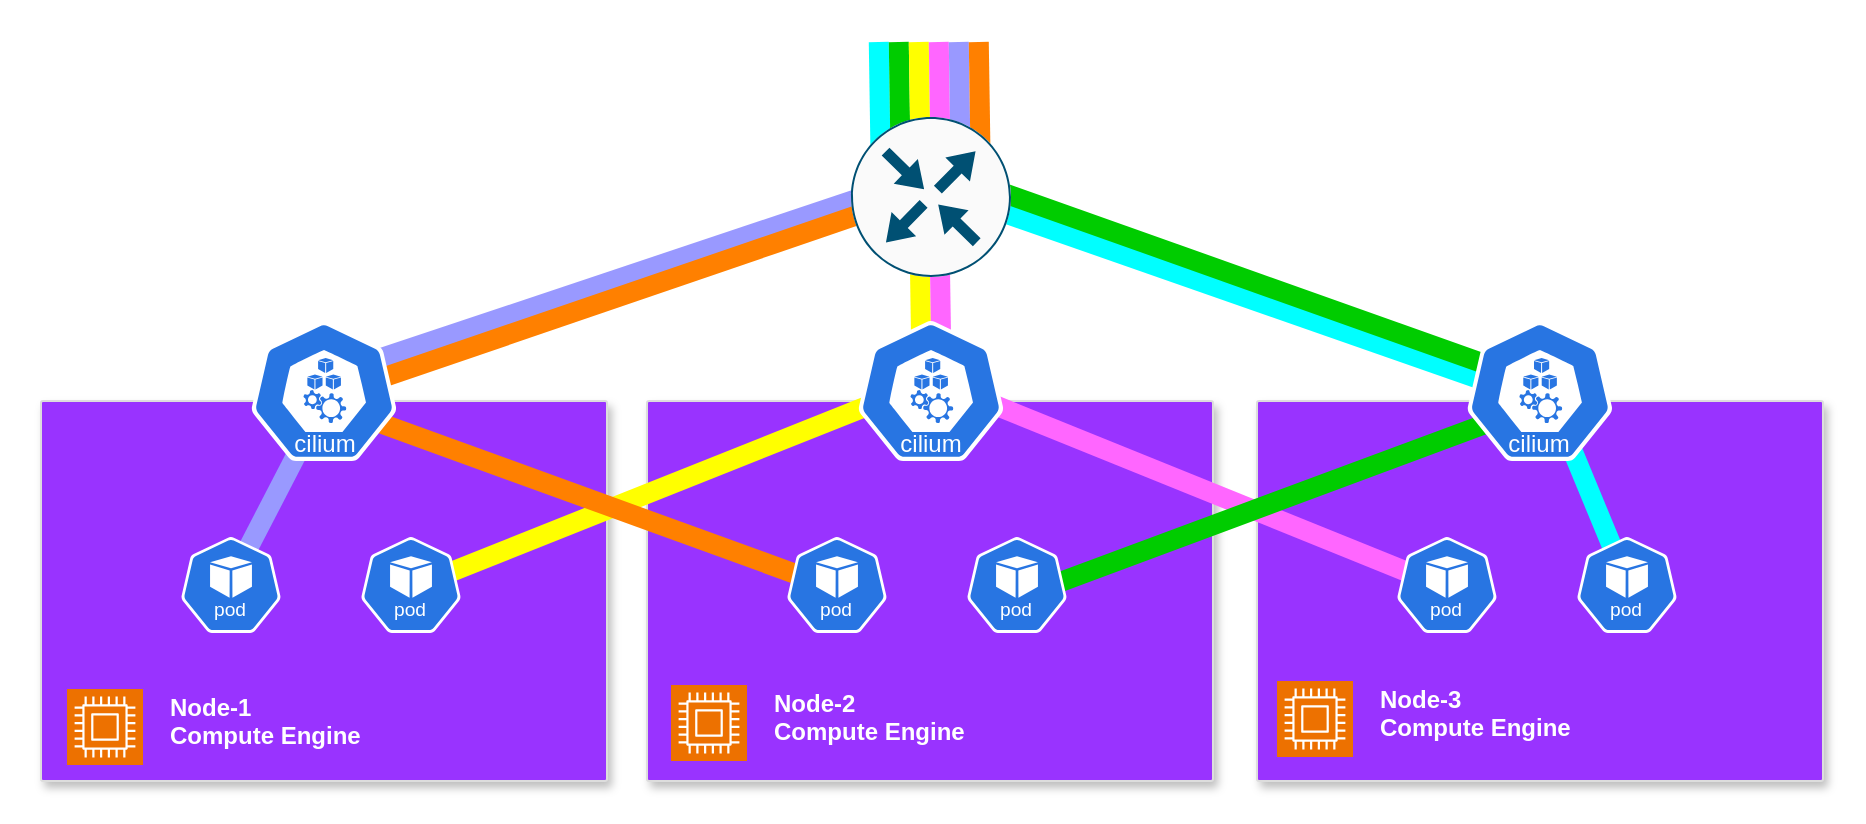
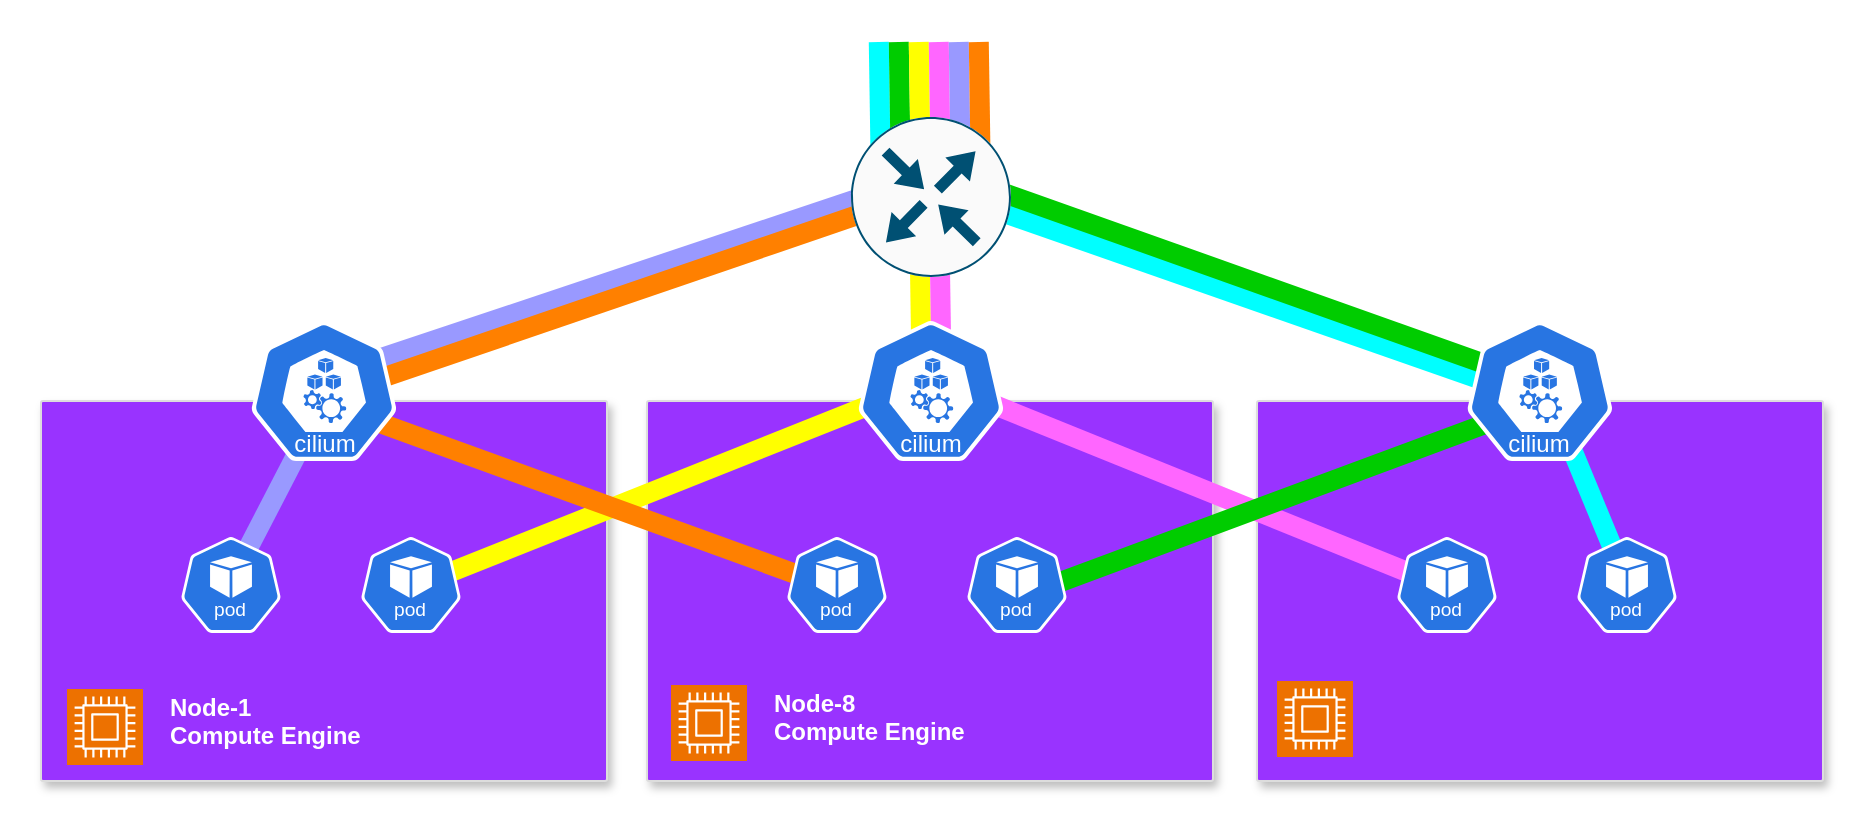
node "Node-2Compute Engine": label "Node-2Compute Engine" -> "Node-8Compute Engine"
node "Node-3Compute Engine": removed
